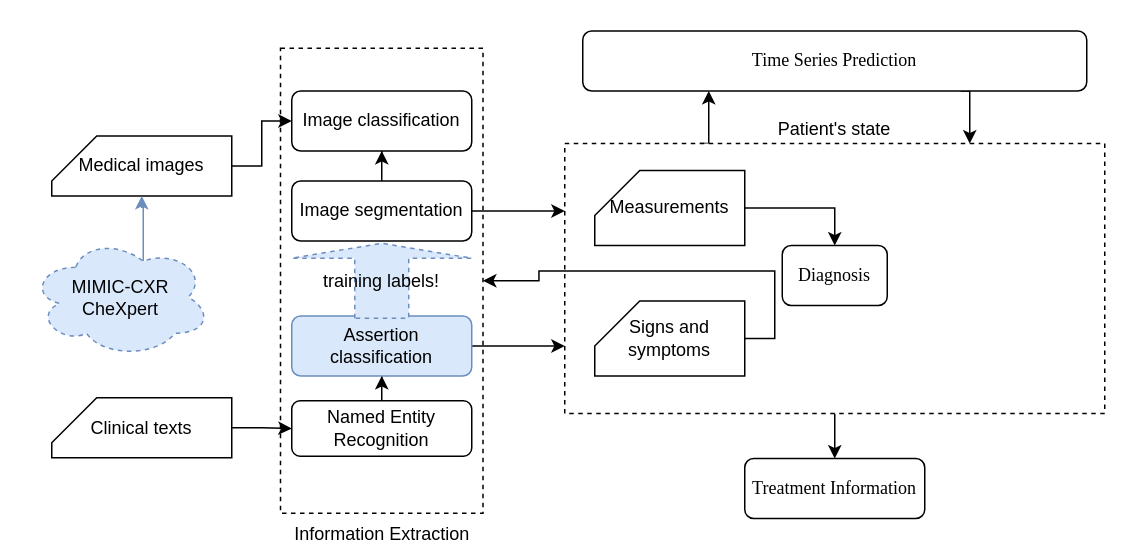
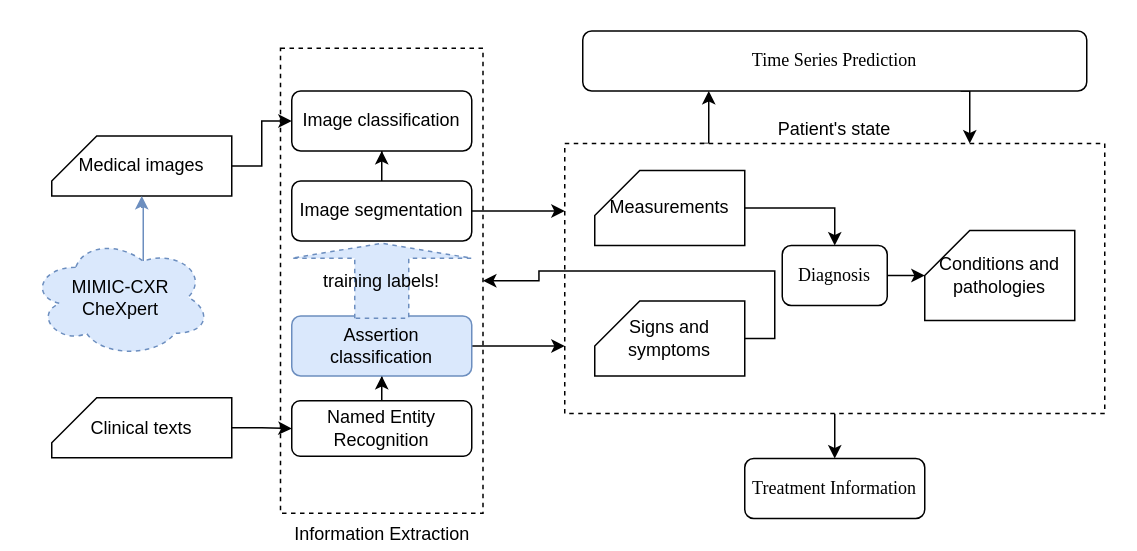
edge "Diagnosis" -> "Conditions and pathologies": added
node "Conditions and pathologies": added
